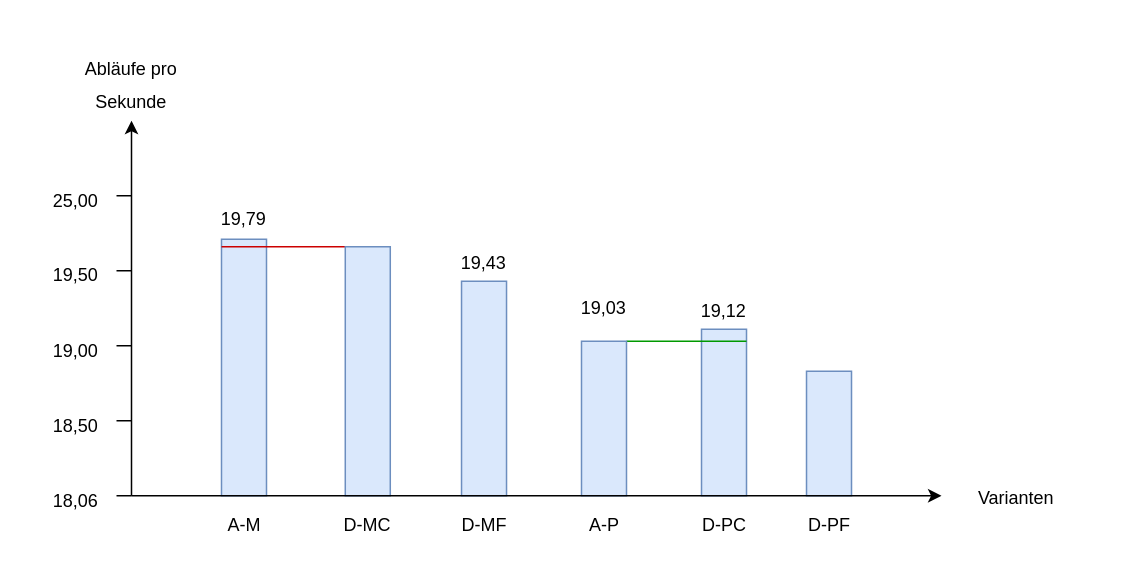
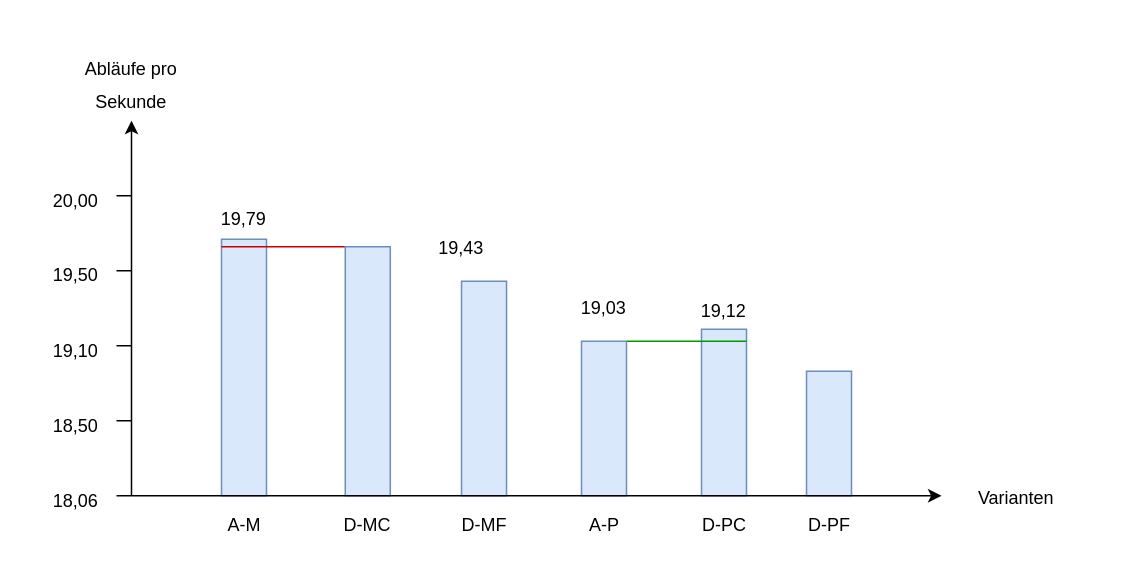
node "25,00": label "25,00" -> "20,00"
node "19,43": moved (484, 263) -> (461, 248)
node "19,00": label "19,00" -> "19,10"
